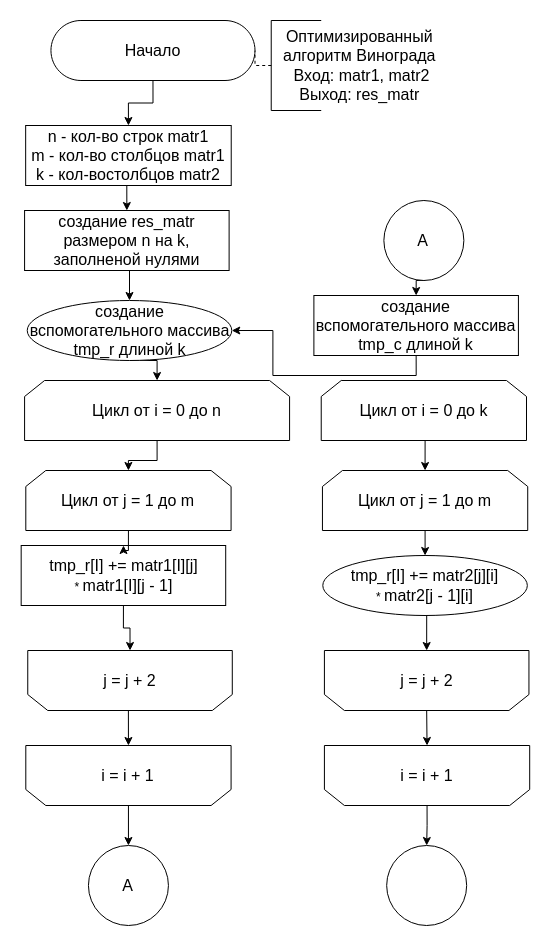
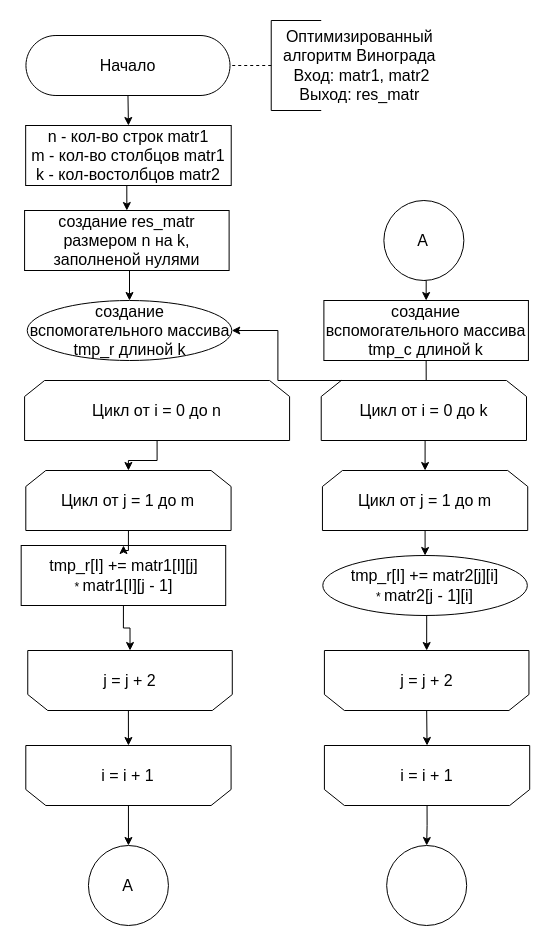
node "Начало": moved (153, 51) -> (128, 66)
node "создание вспомогательного массива tmp_с длиной k": moved (416, 326) -> (426, 331)
edge "создание вспомогательного массива tmp_r длиной k" -> "Цикл от i = 0 до n": removed
